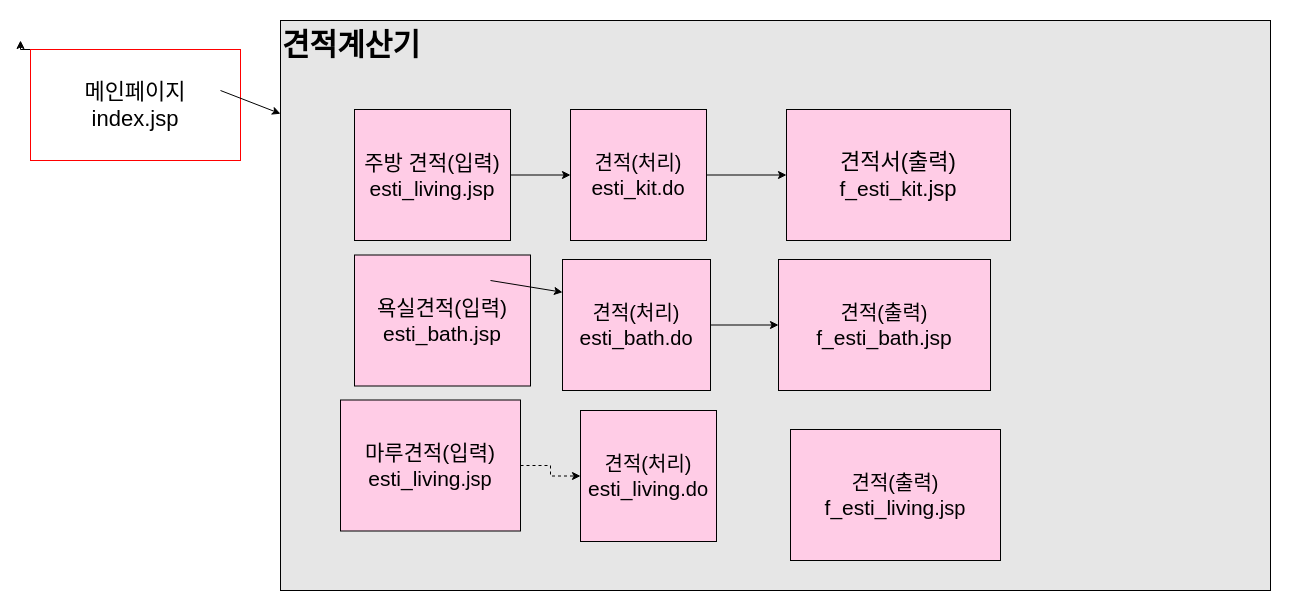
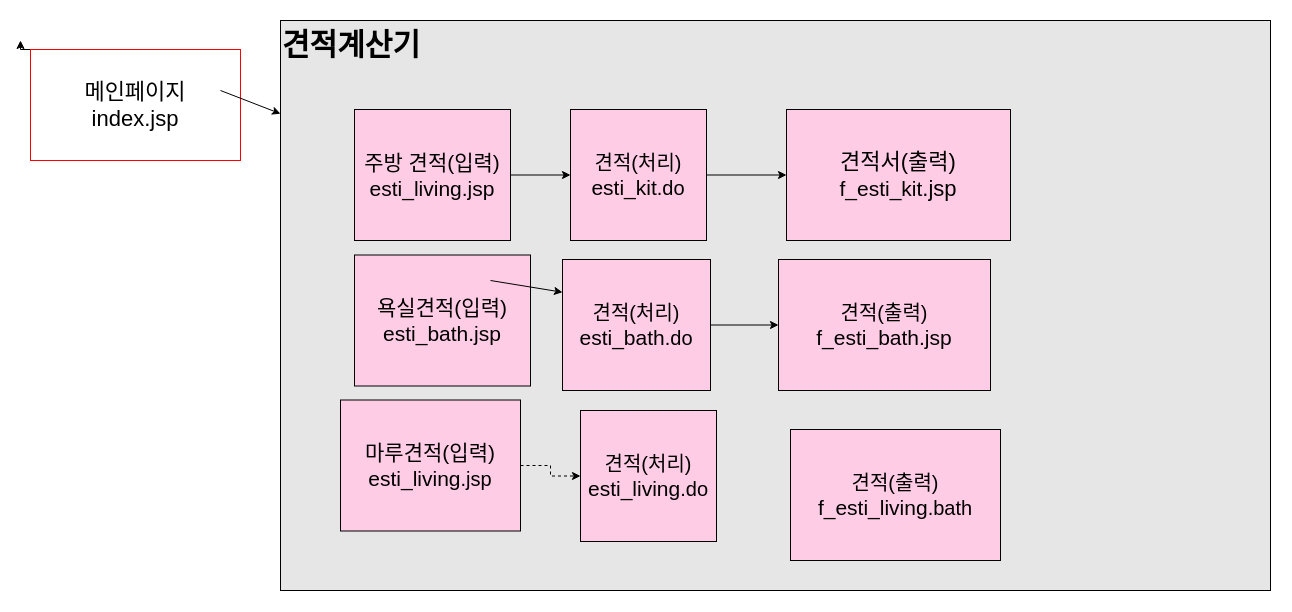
node "견적(출력)f_esti_living.jsp": label "견적(출력)f_esti_living.jsp" -> "견적(출력)f_esti_living.bath"
